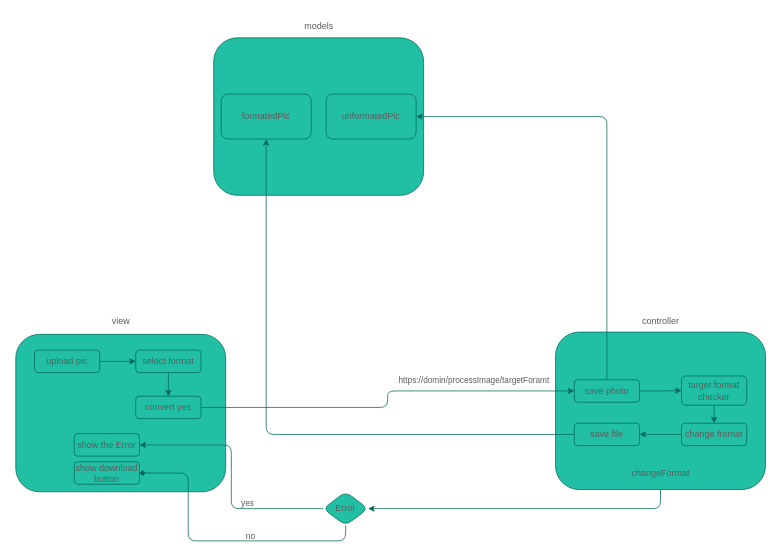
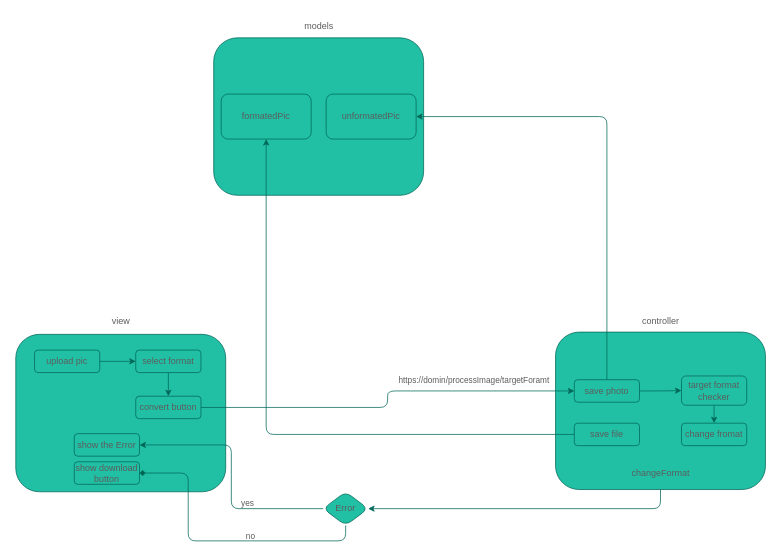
node "convert yes": label "convert yes" -> "convert button"
edge "change fromat" -> "save file": removed
